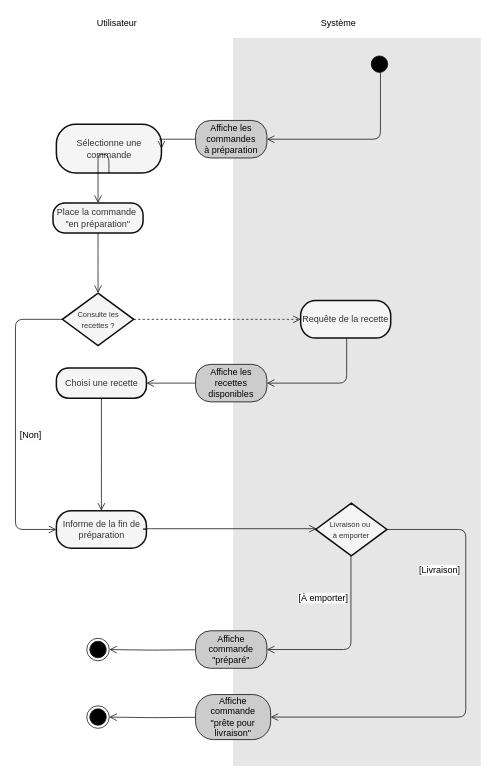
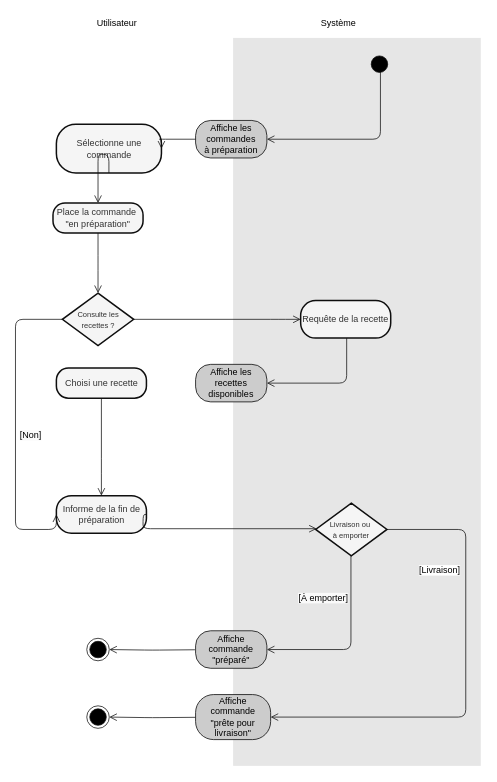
edge "Consulte les recettes ?" -> "Requête de la recette": style dashed -> solid
edge "Affiche les recettes disponibles" -> "Choisi une recette": removed
node "Informe de la fin de préparation": moved (101, 529) -> (101, 514)
